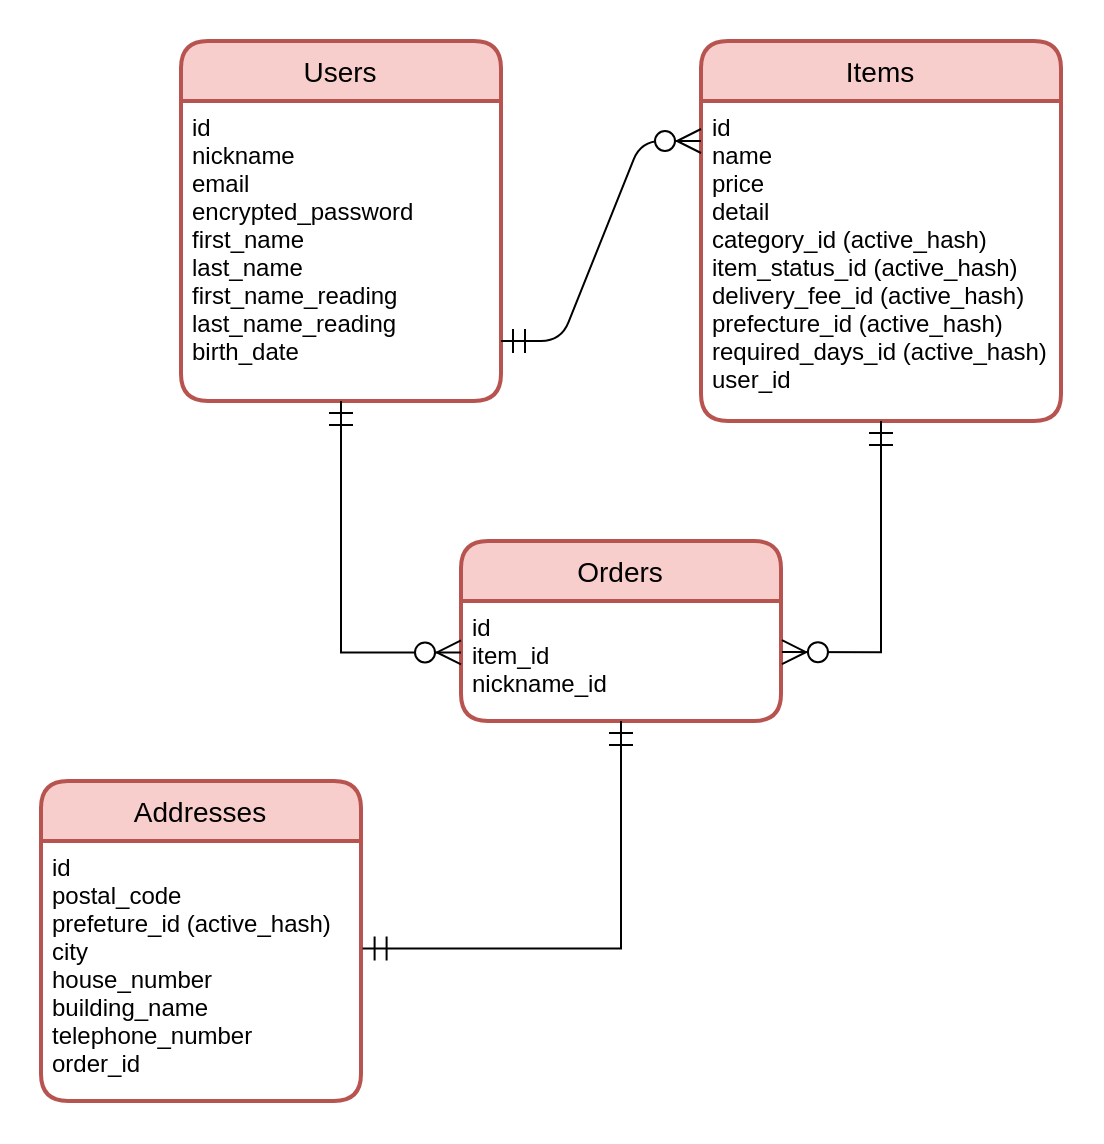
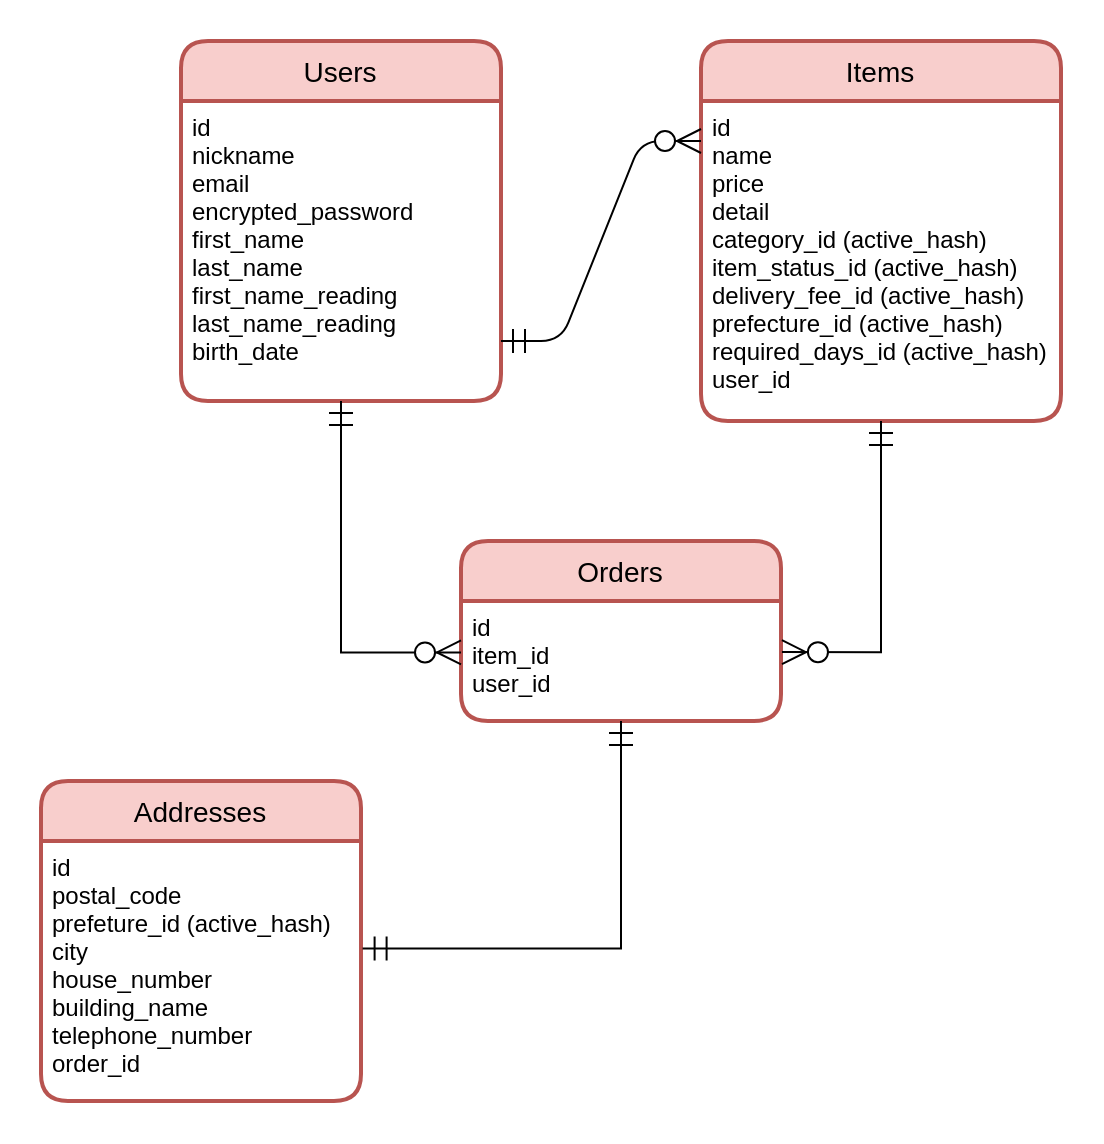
node "id item_id nickname_id": label "id item_id nickname_id" -> "id item_id user_id"
